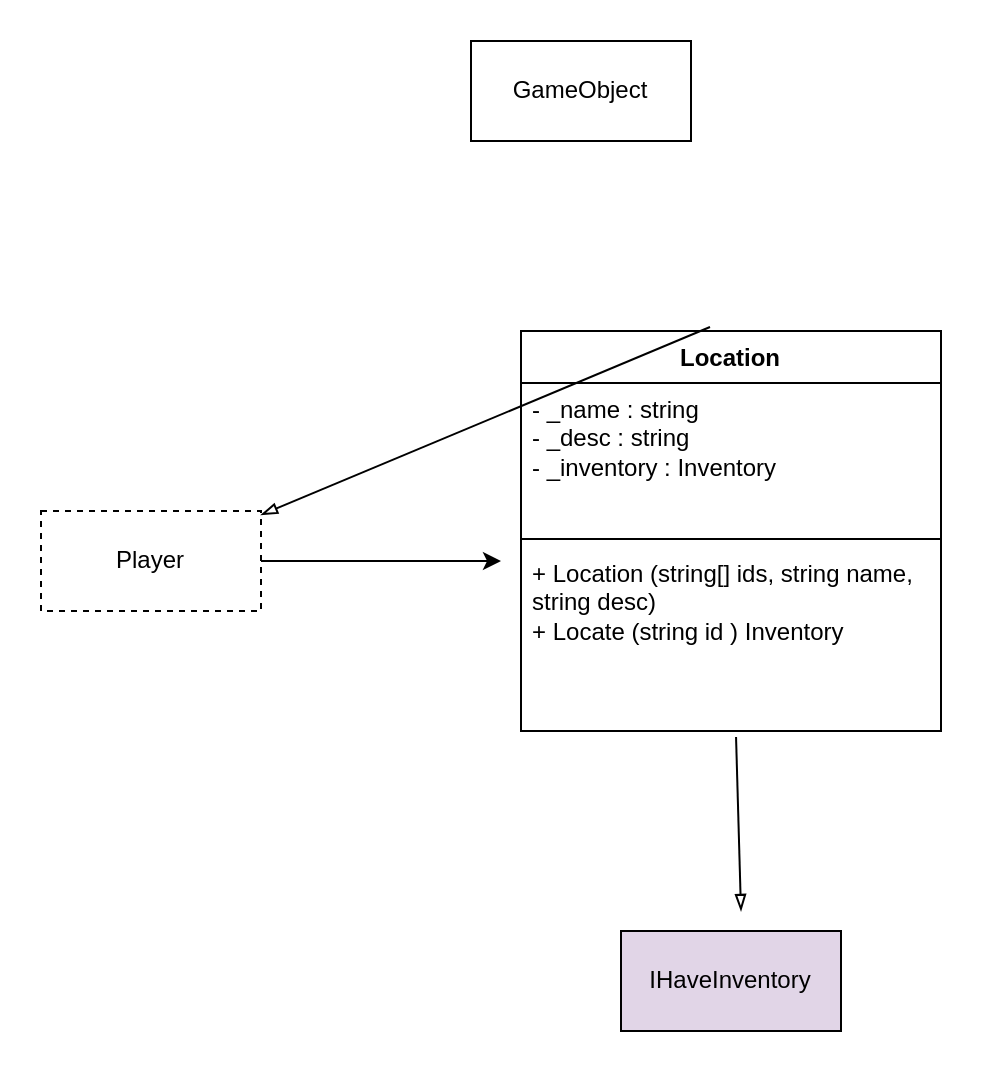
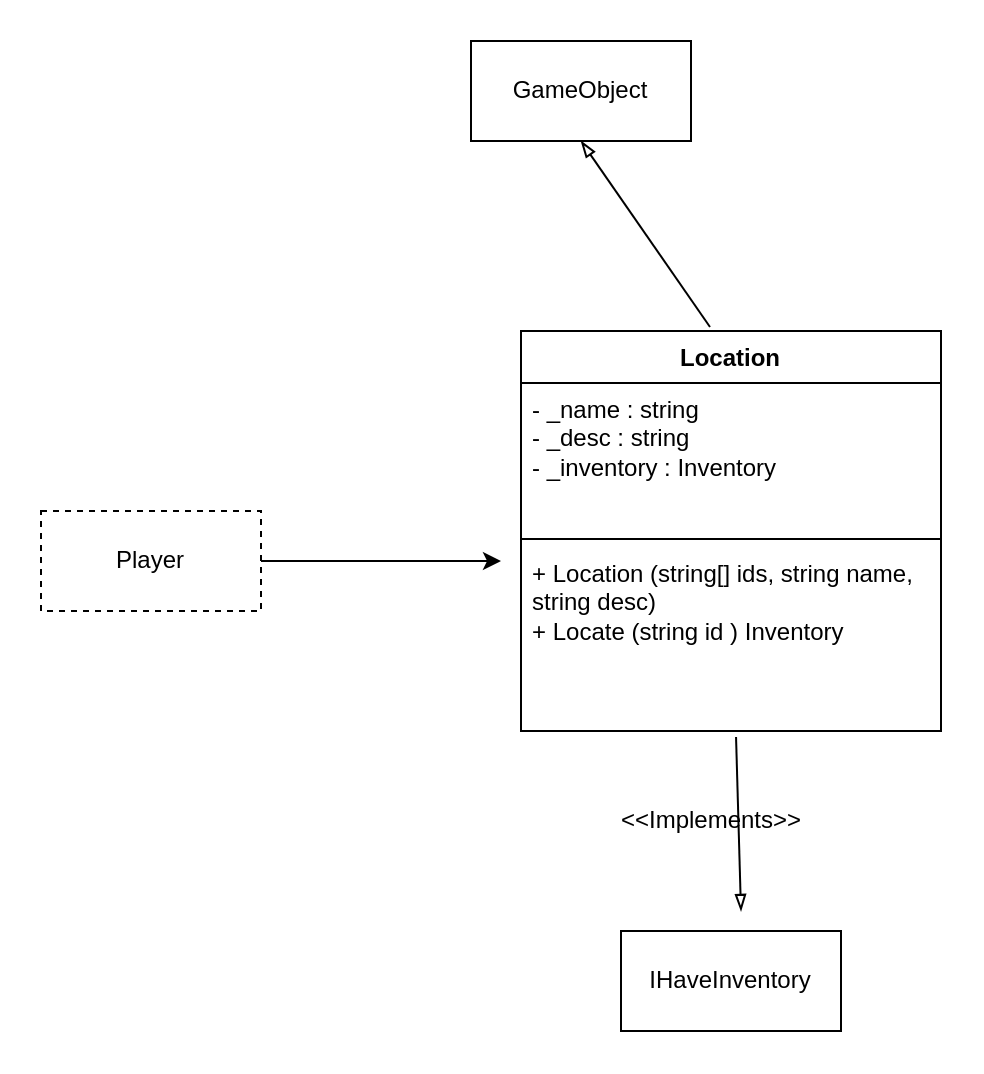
edge "Location" -> "Player": now "Location" -> "GameObject"
node "<<Implements>>": added
node "IHaveInventory": fillcolor #e1d5e7 -> #ffffff
